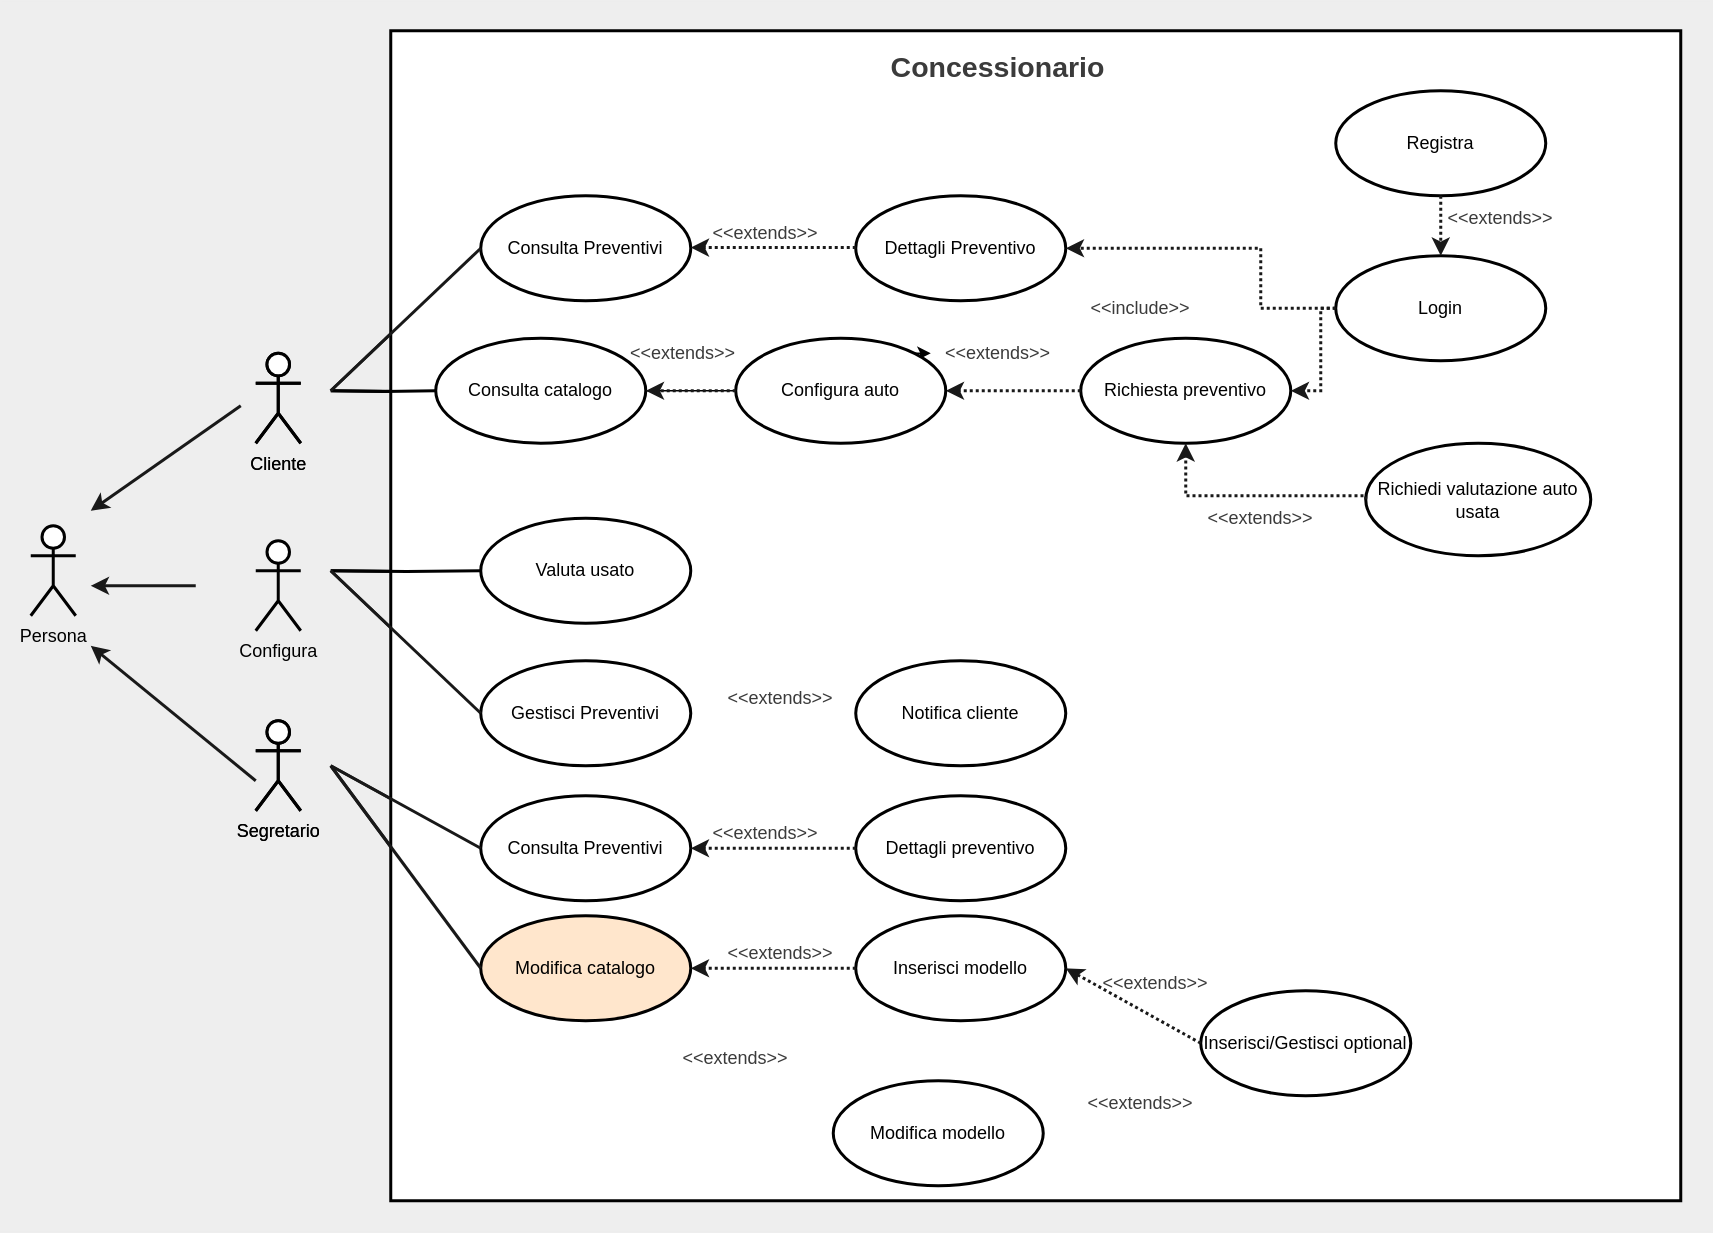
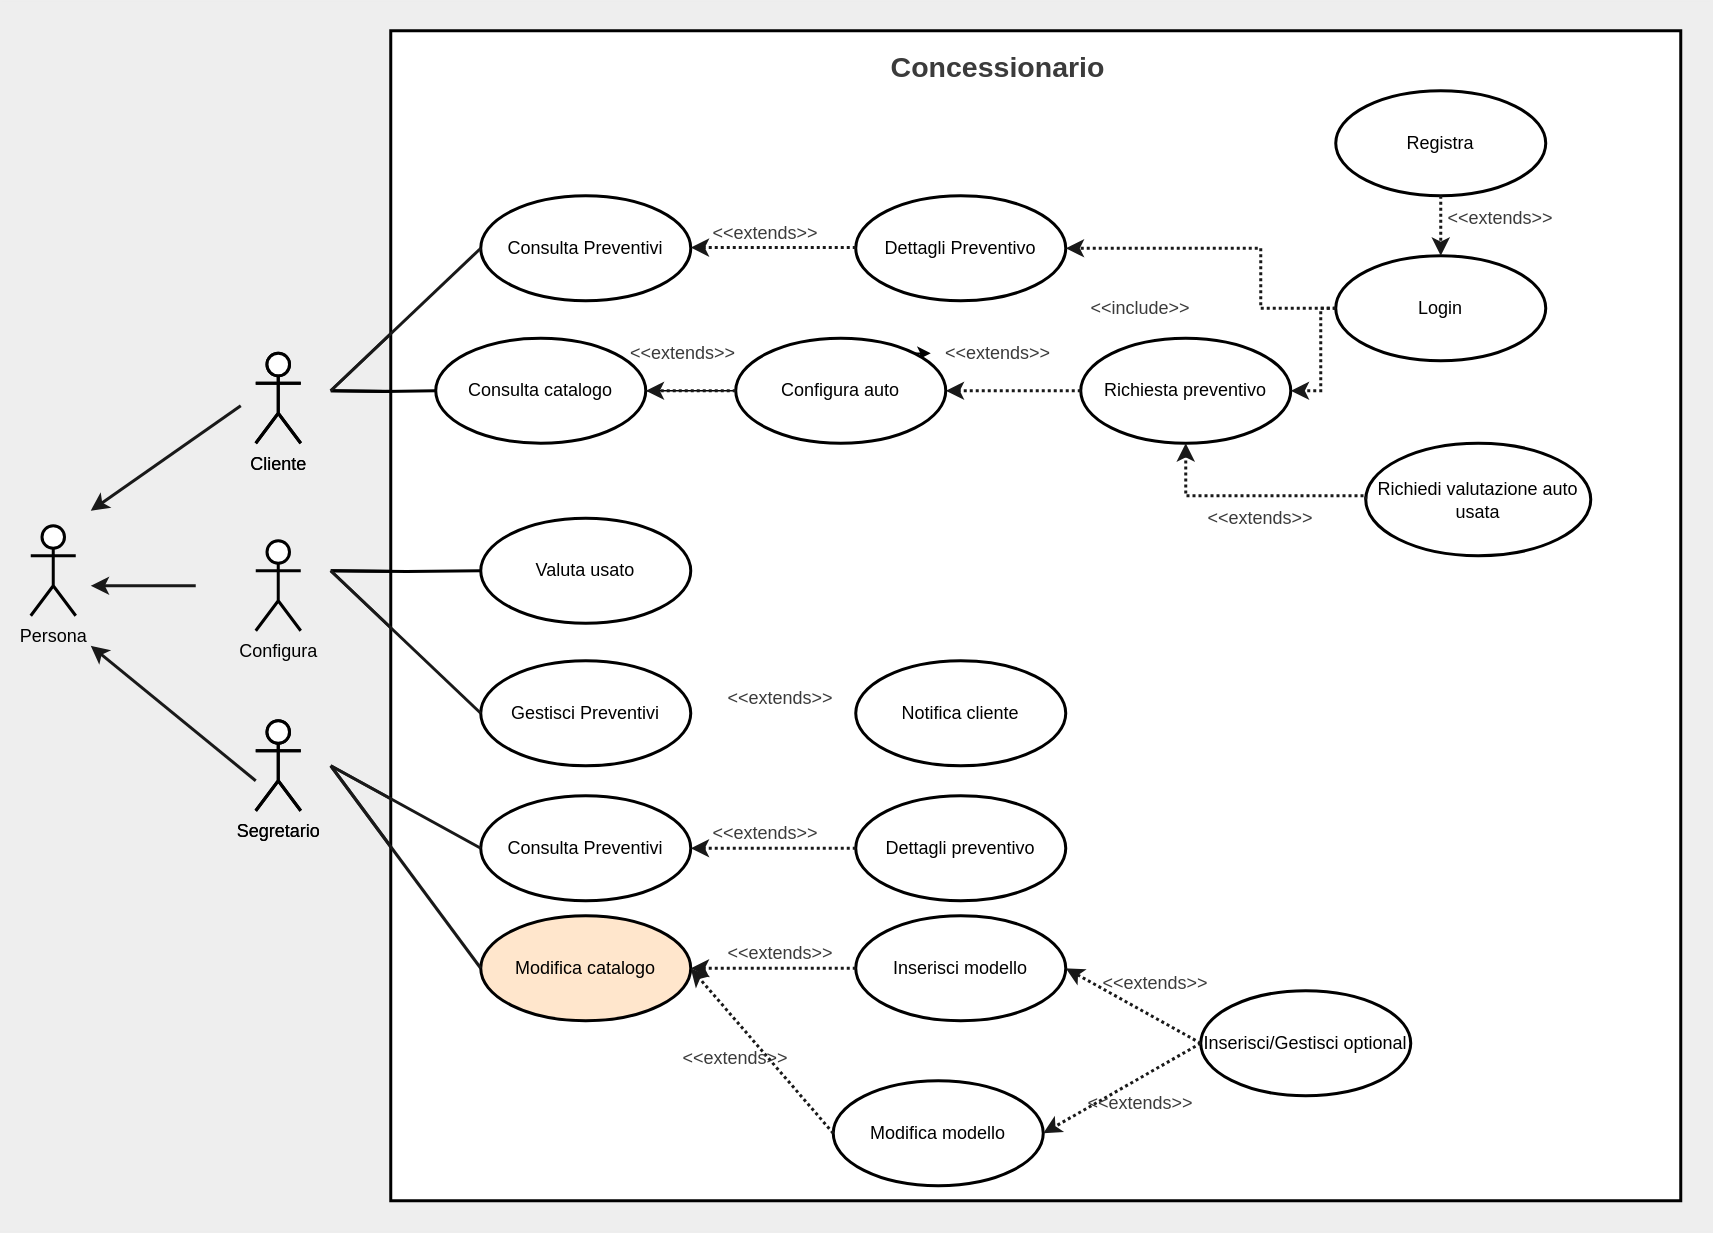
edge "Modifica modello" -> "Modifica catalogo": added
edge "Inserisci/Gestisci optional" -> "Modifica modello": added
